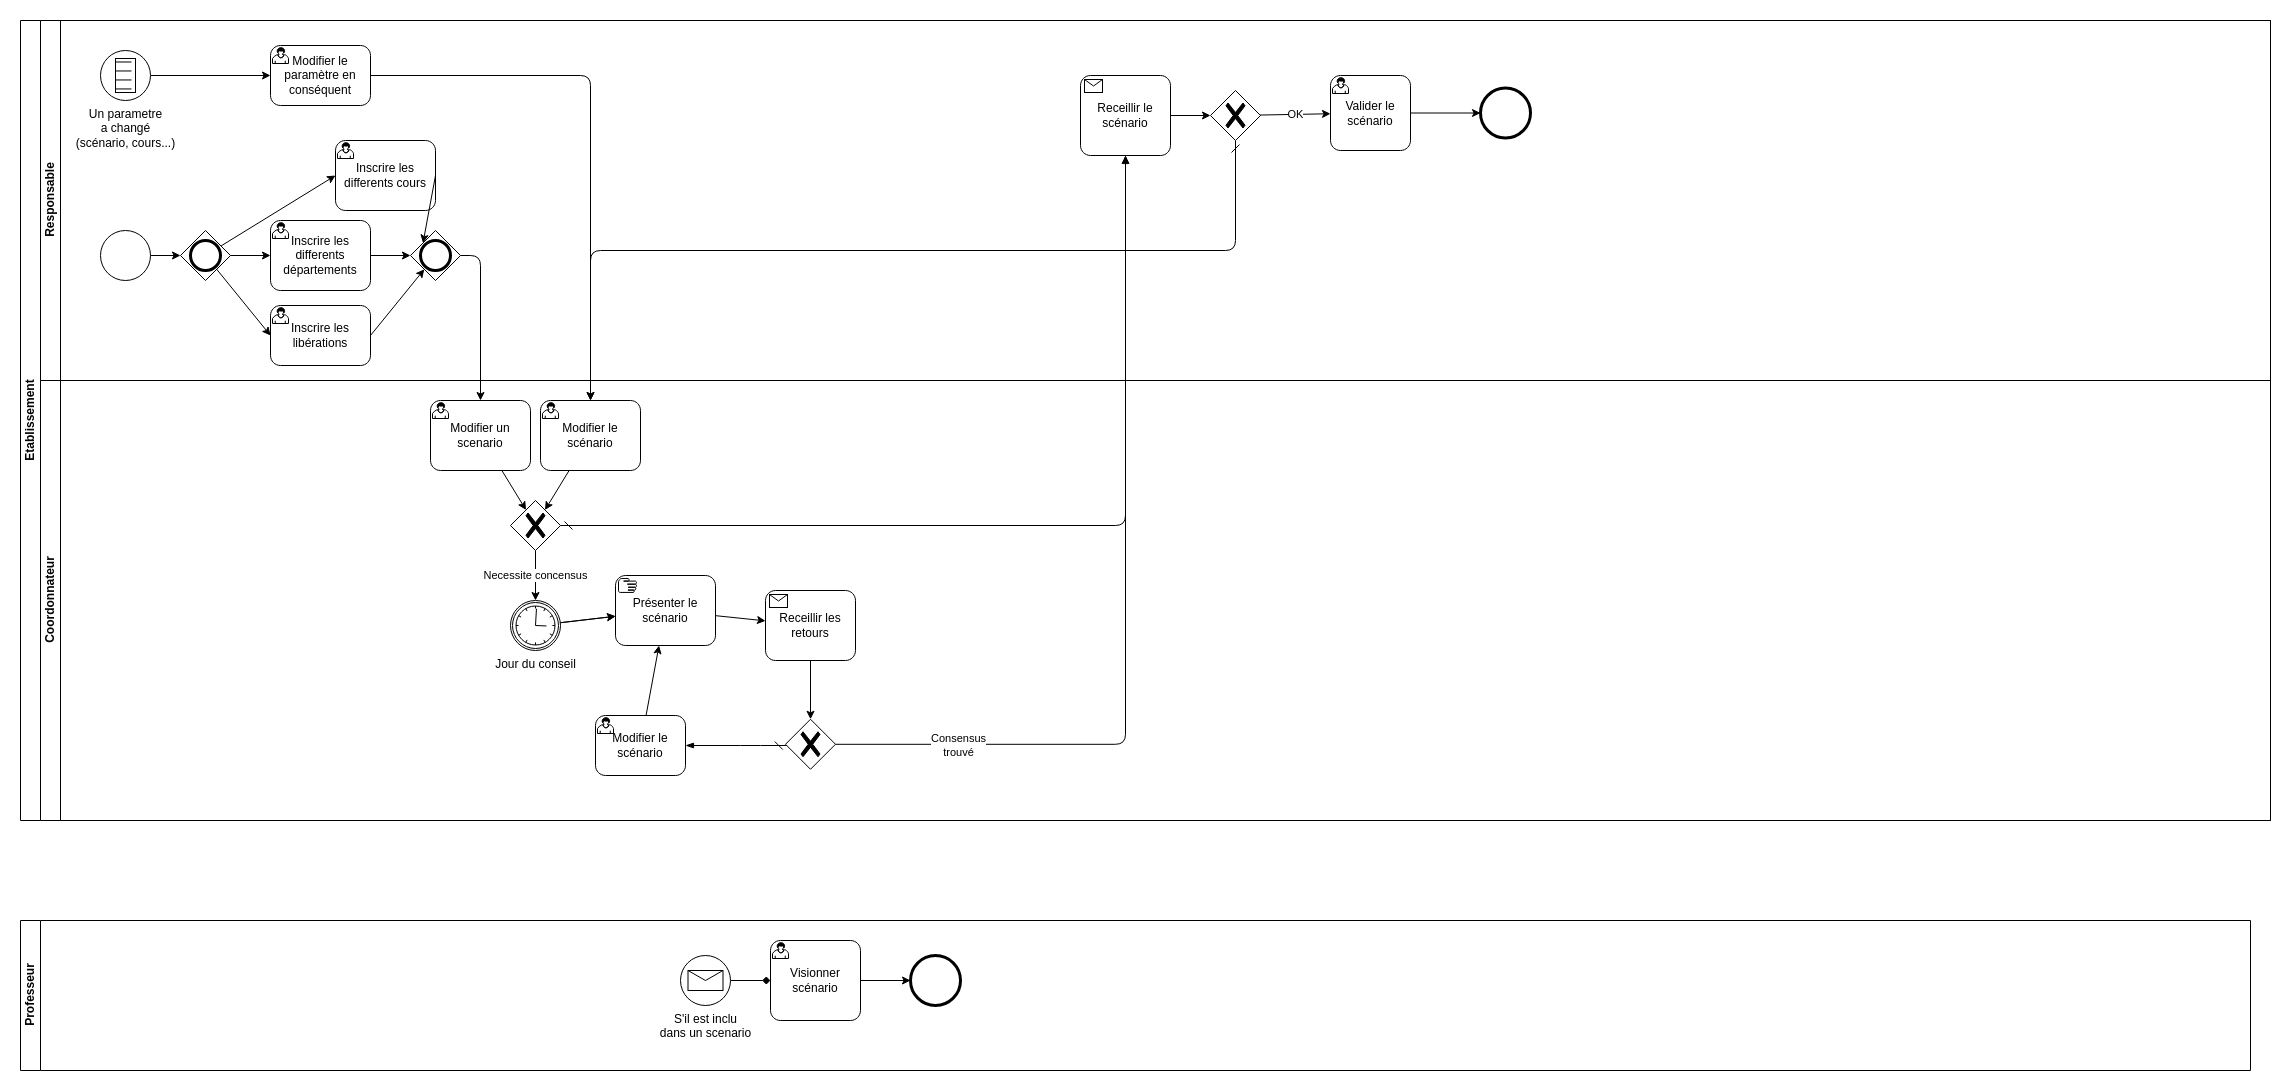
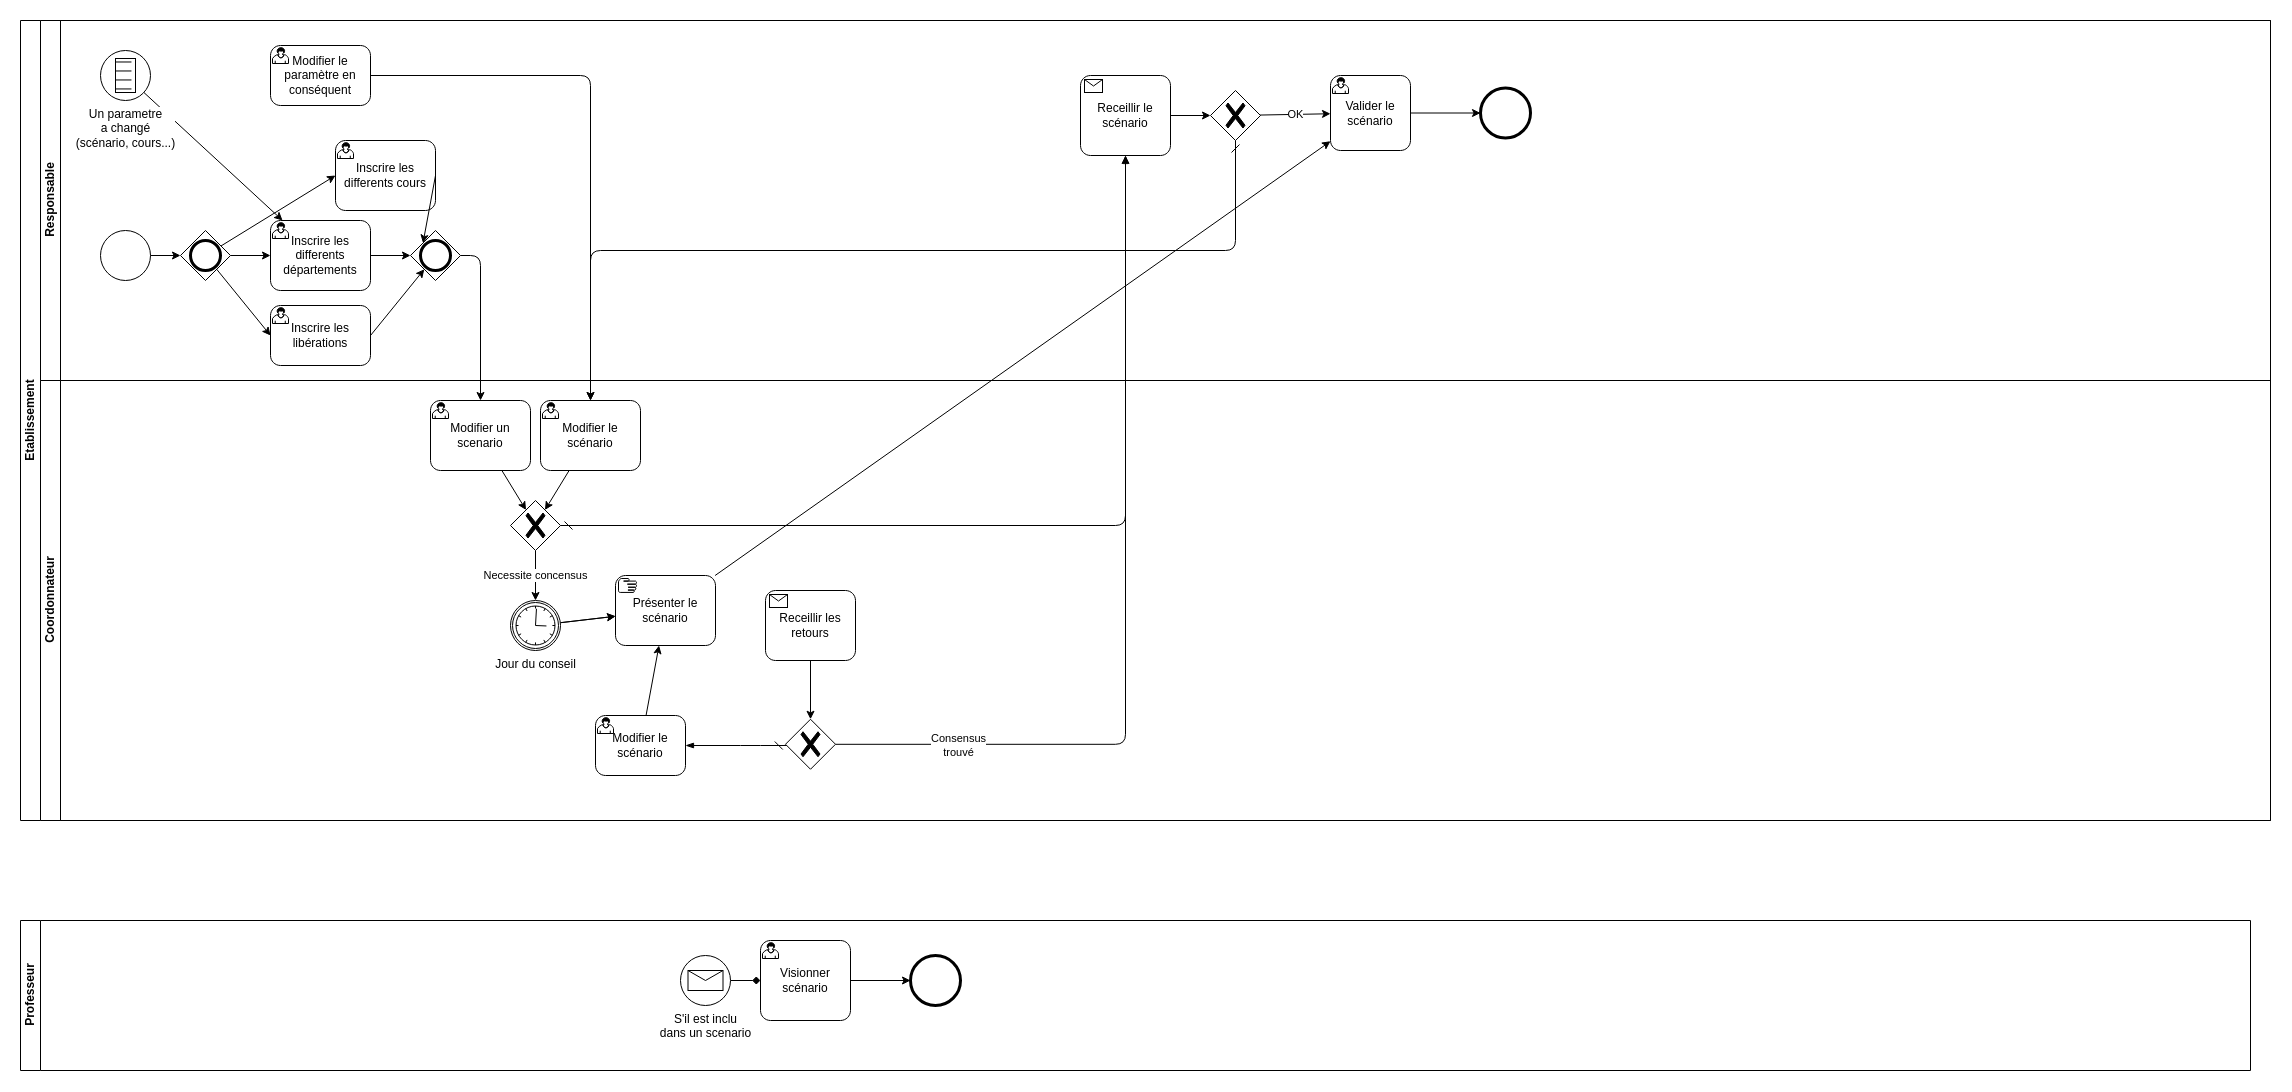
edge "Un parametre a changé (scénario, cours...)" -> "Modifier le paramètre en conséquent": now "Un parametre a changé (scénario, cours...)" -> "Inscrire les differents départements"
edge "Présenter le scénario" -> "Receillir les retours": now "Présenter le scénario" -> "Valider le scénario"
node "Visionner scénario": moved (816, 981) -> (806, 981)
